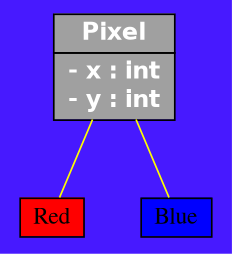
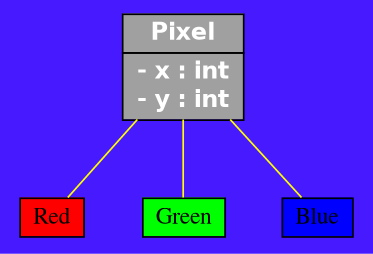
node "Green": added
